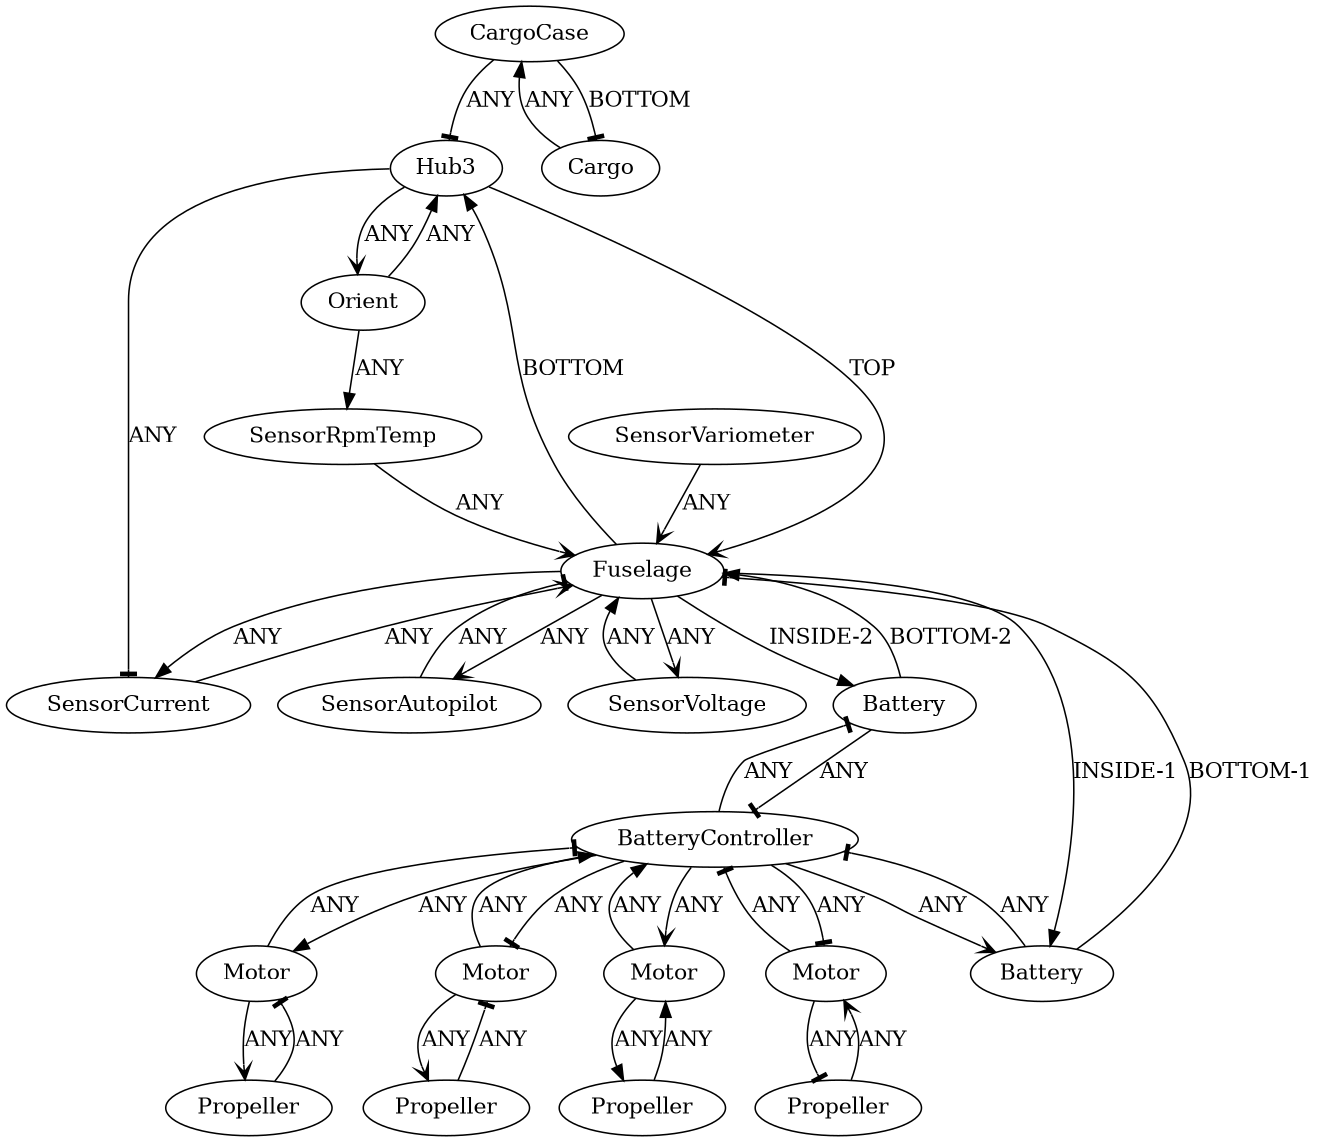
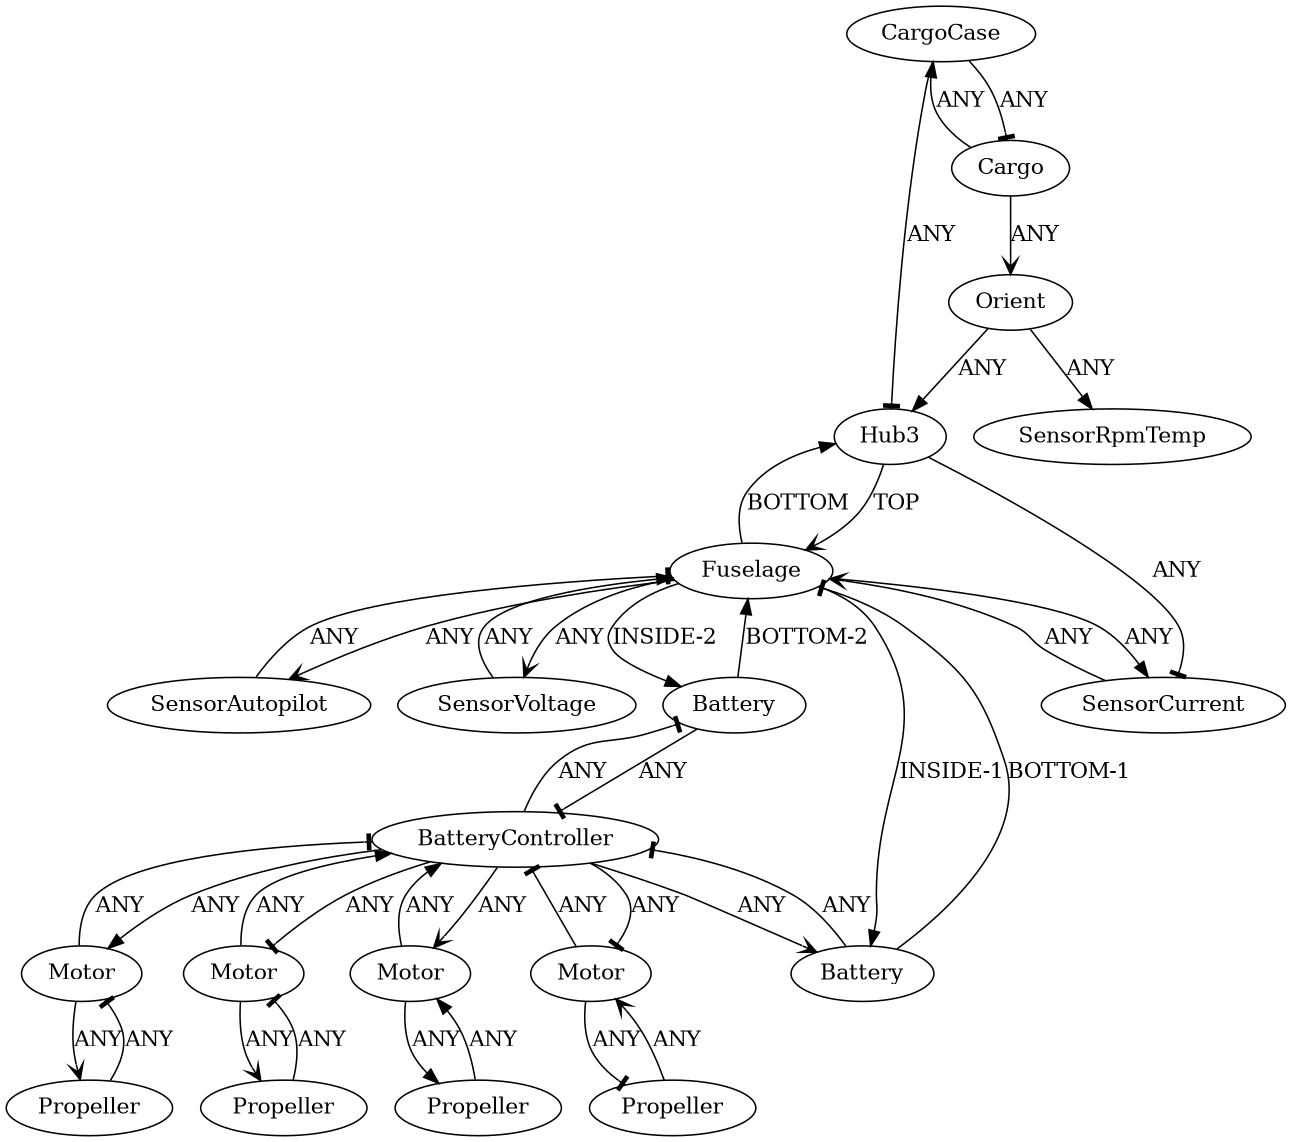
edge "CargoCase" -> "Cargo": label "BOTTOM" -> "ANY"
edge "Hub3" -> "Orient": now "Cargo" -> "Orient"
node "SensorVariometer": removed
edge "SensorRpmTemp" -> "Fuselage": removed, label "ANY"
